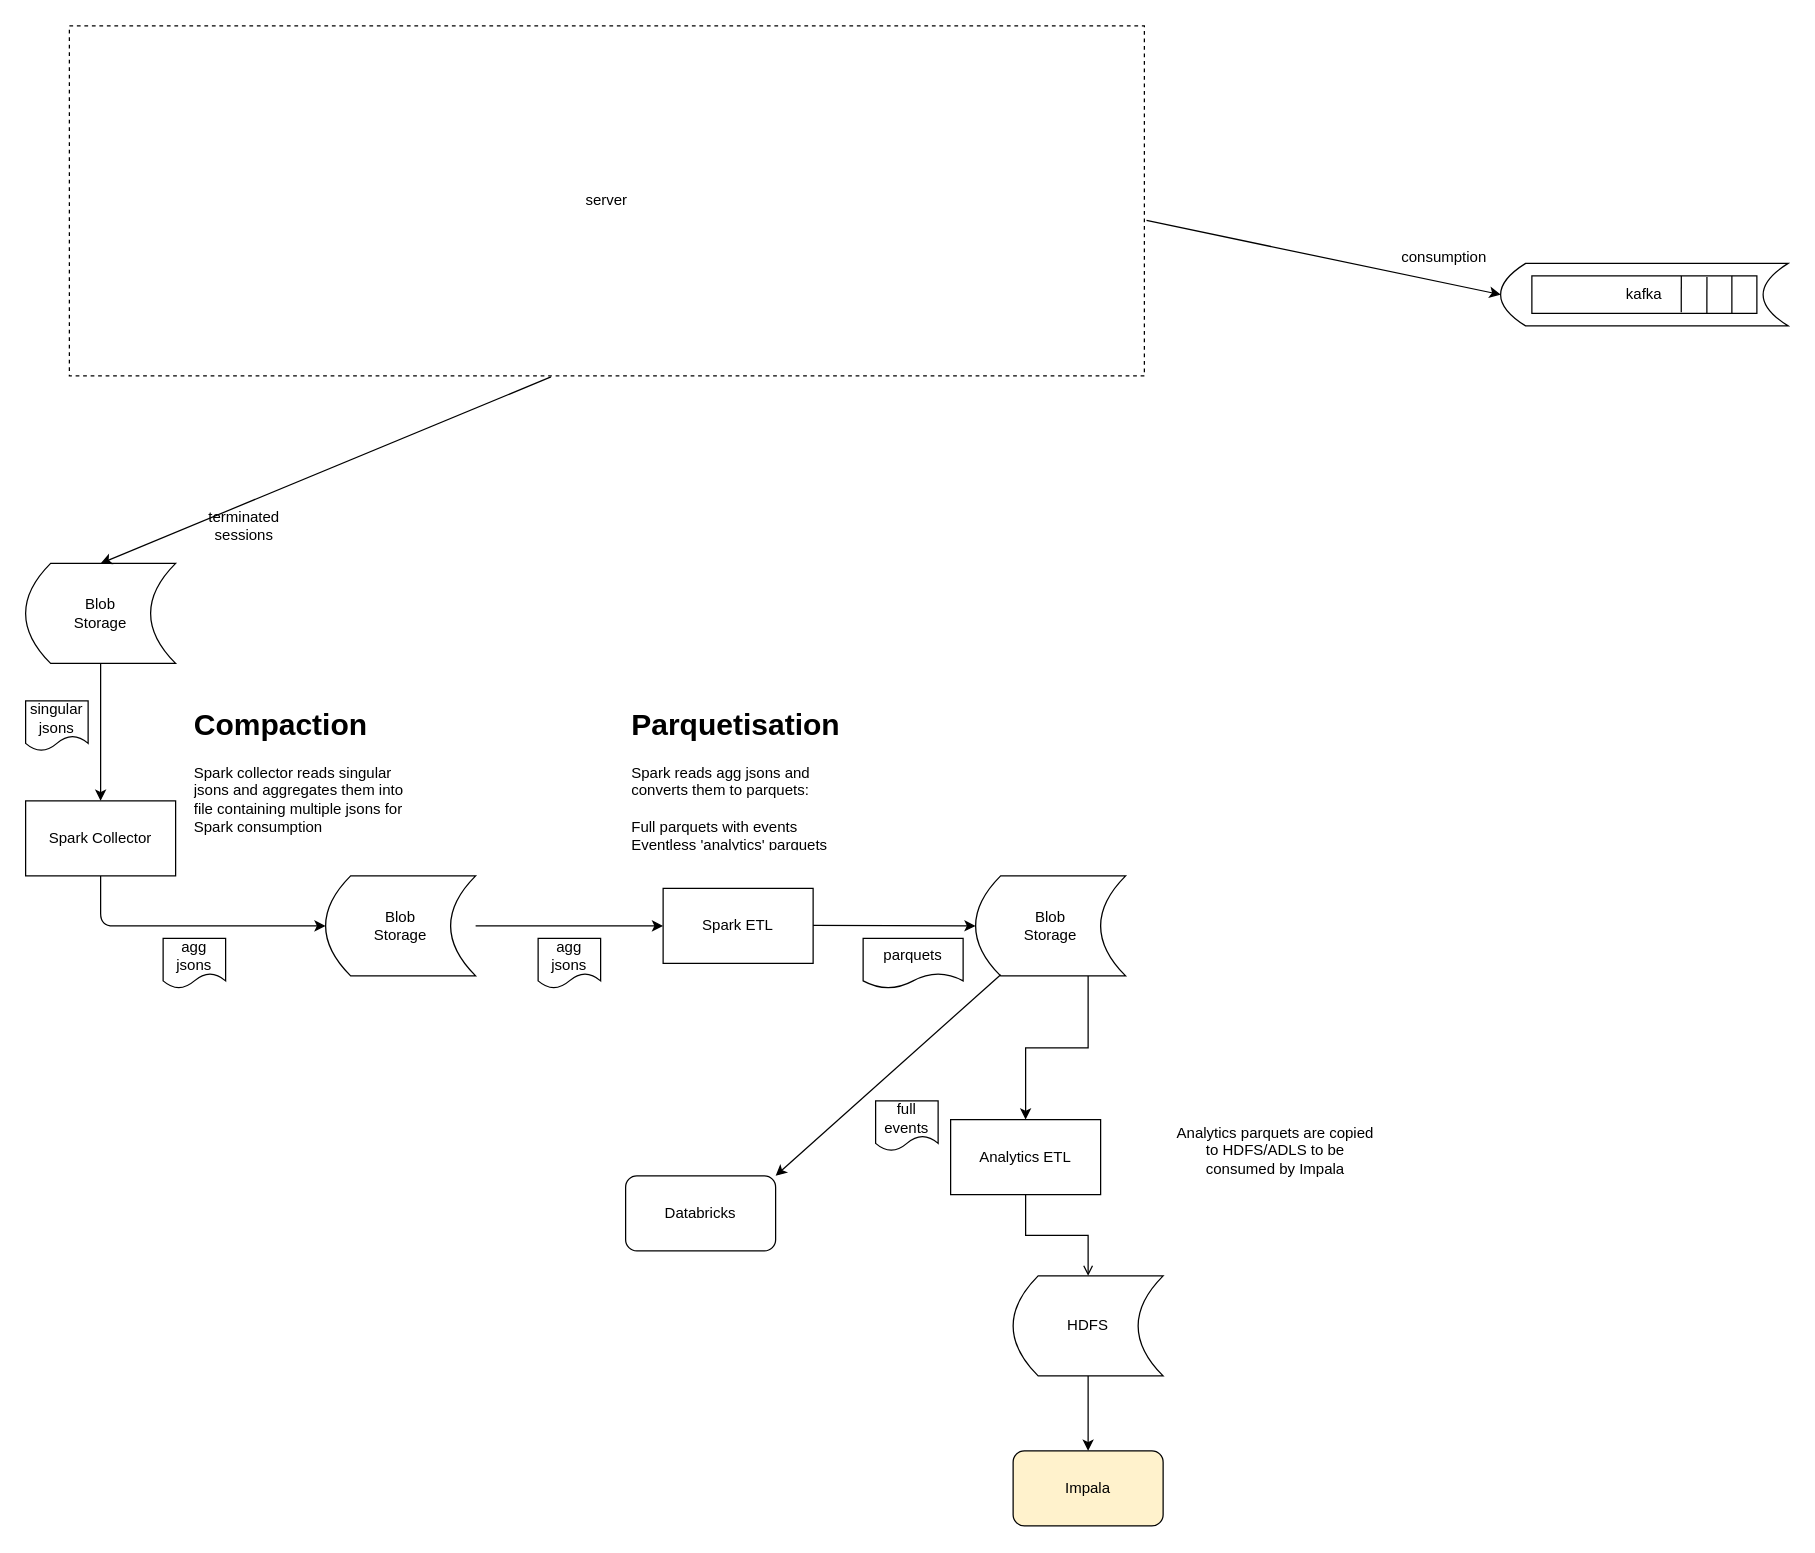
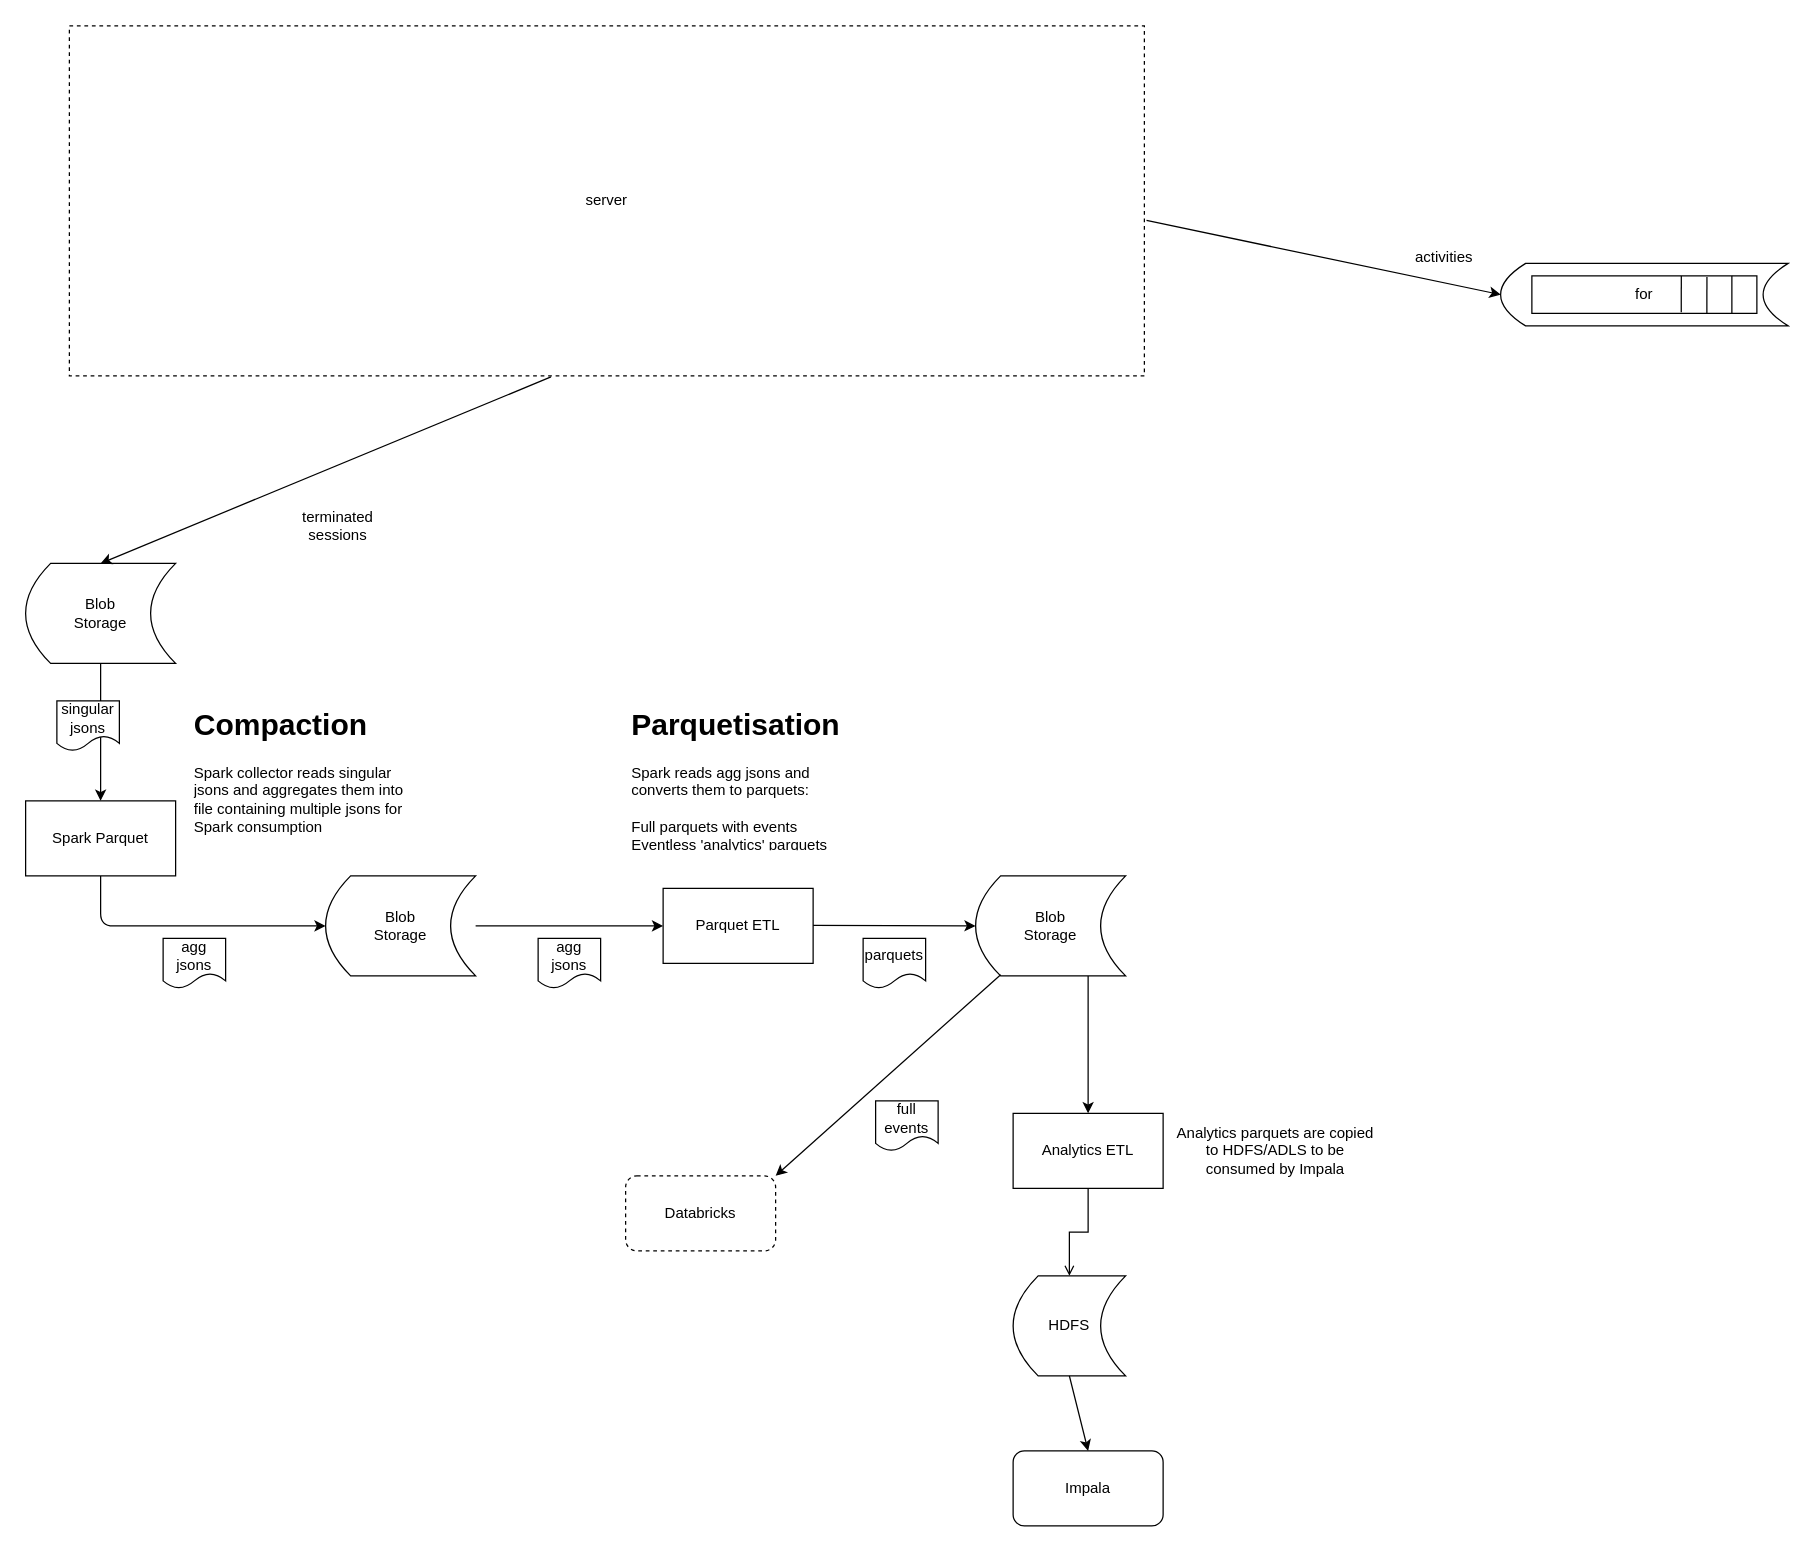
node "consumption": label "consumption" -> "activities"
node "kafka": label "kafka" -> "for"
node "terminated sessions": moved (244, 526) -> (338, 526)
node "singular jsons": moved (57, 726) -> (88, 726)
node "Spark Collector": label "Spark Collector" -> "Spark Parquet"
node "Spark ETL": label "Spark ETL" -> "Parquet ETL"
node "parquets": size 100x50 -> 63x50
node "Analytics ETL": moved (1026, 1157) -> (1088, 1151)
node "Databricks": style solid -> dashed
node "HDFS": size 150x100 -> 113x100
node "Impala": fillcolor #fff2cc -> #ffffff
